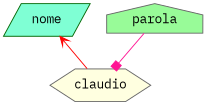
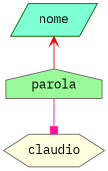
edge "claudio" -> "nome": now "parola" -> "nome"
